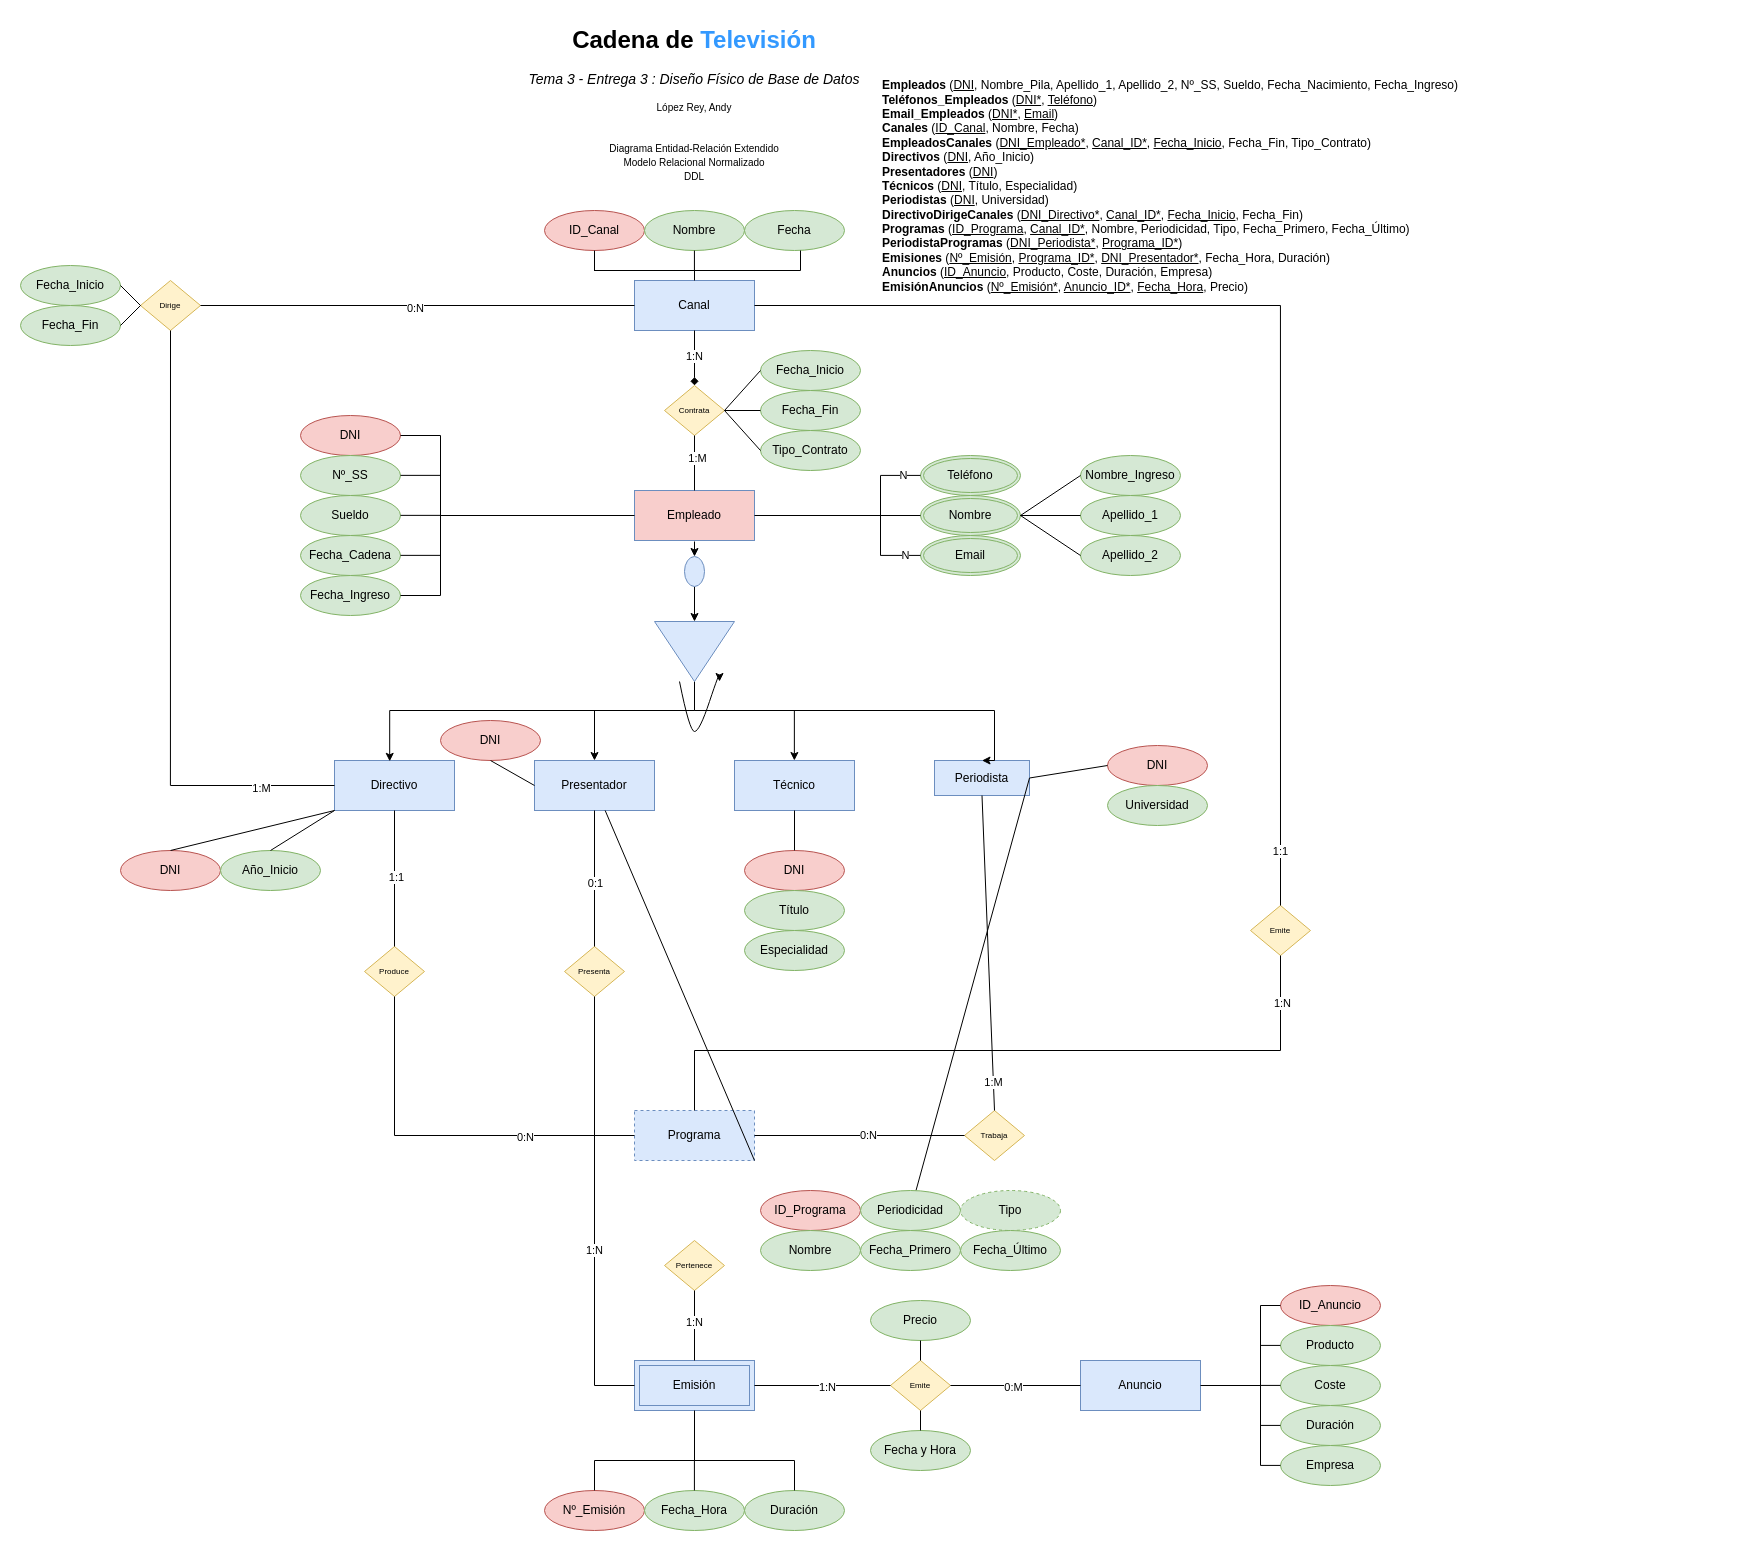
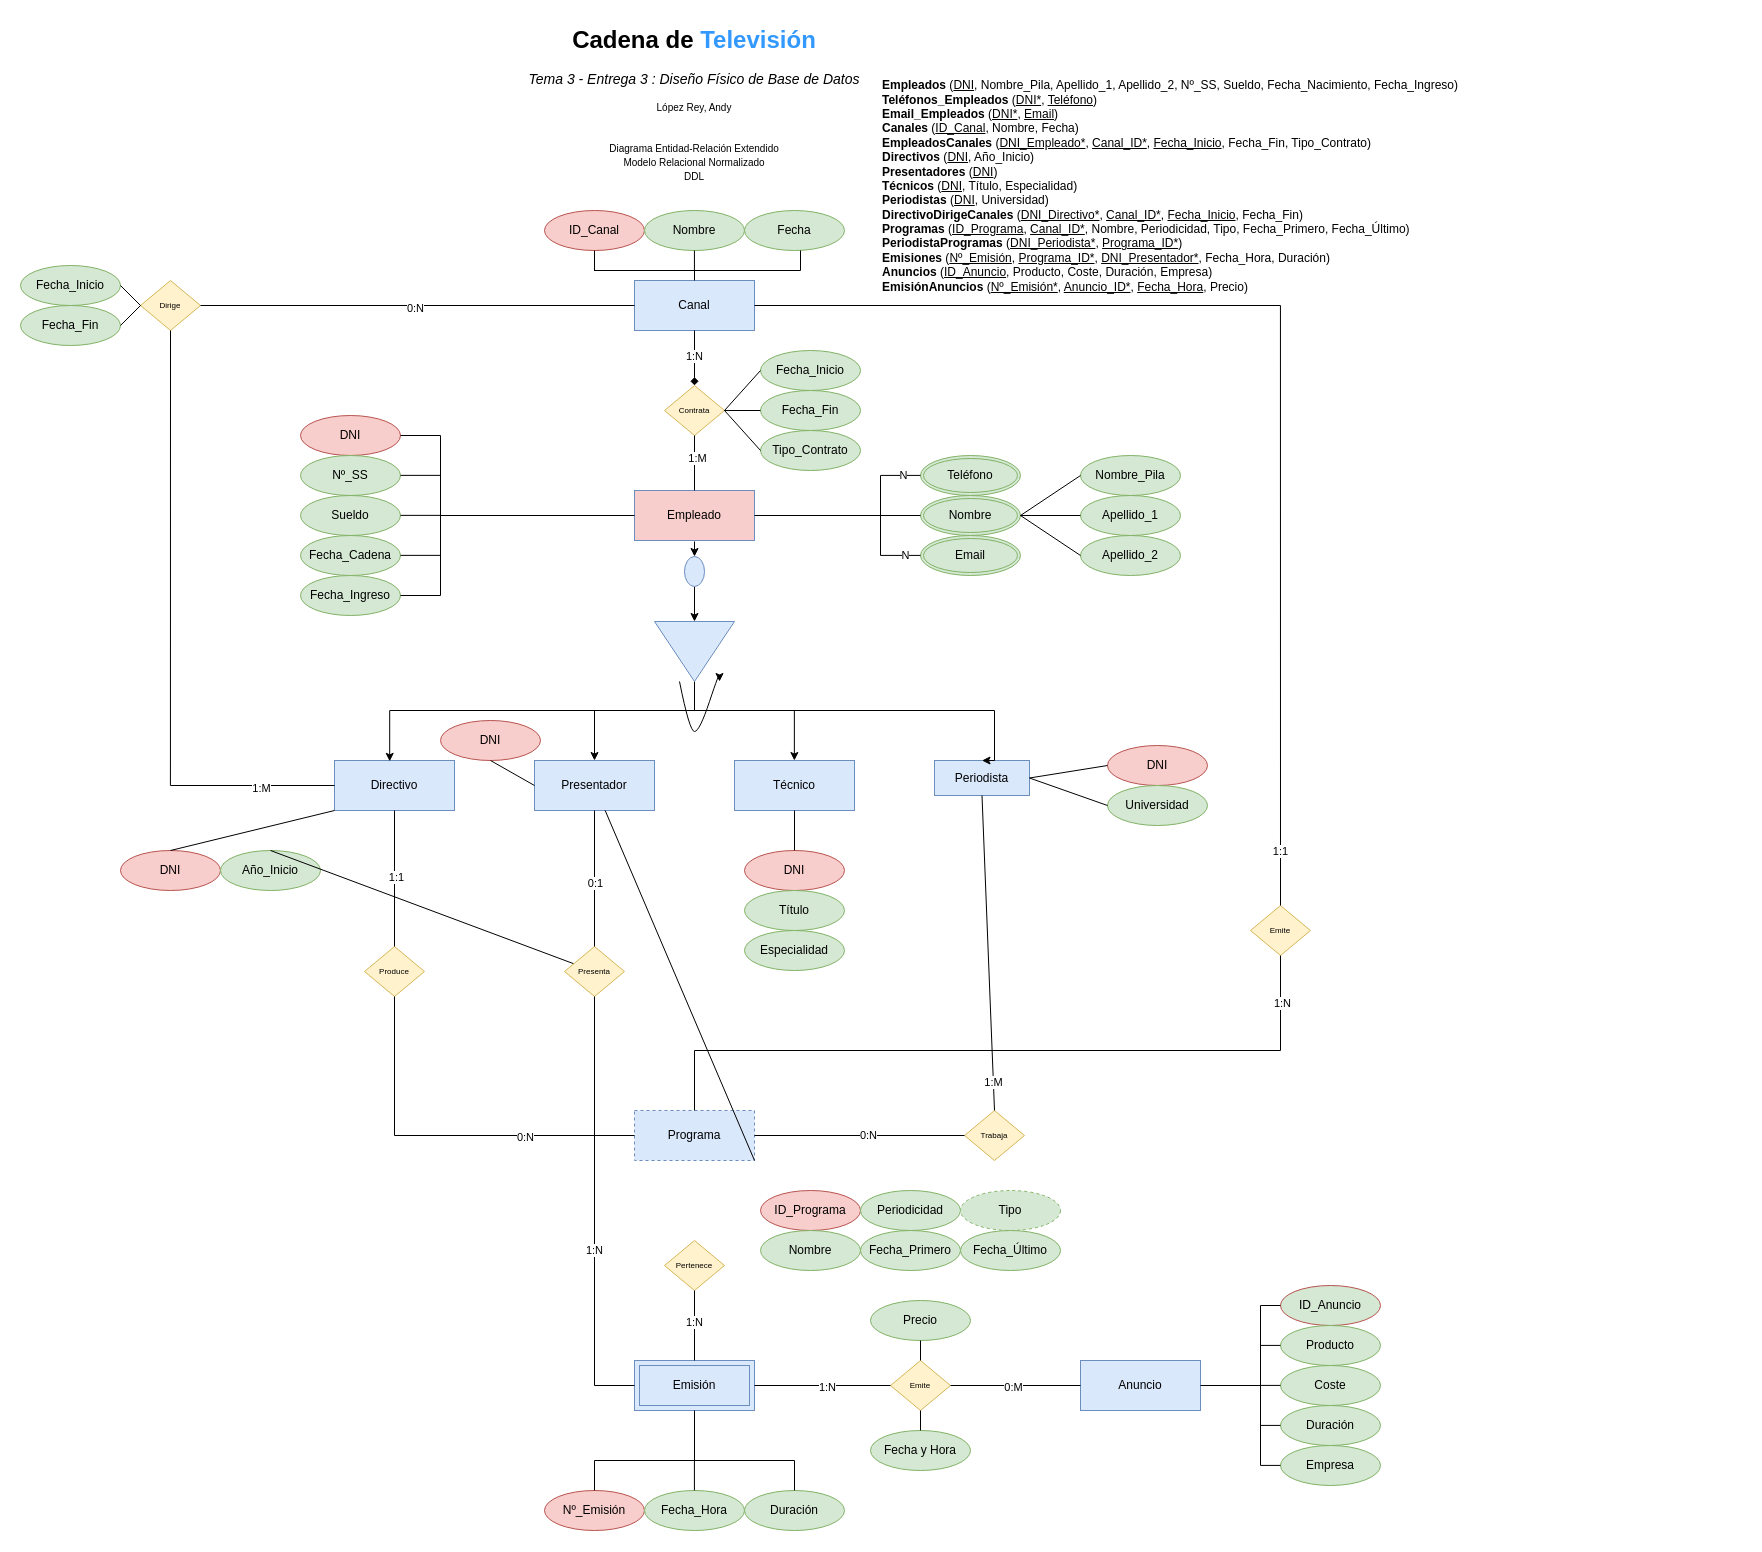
node "Nombre_Ingreso": label "Nombre_Ingreso" -> "Nombre_Pila"
edge "Directivo" -- "Año_Inicio": now "Presenta" -- "Año_Inicio"
edge "Periodista" -- "Periodicidad": now "Periodista" -- "Universidad"
node "ID_Anuncio": fillcolor #f8cecc -> #d5e8d4
